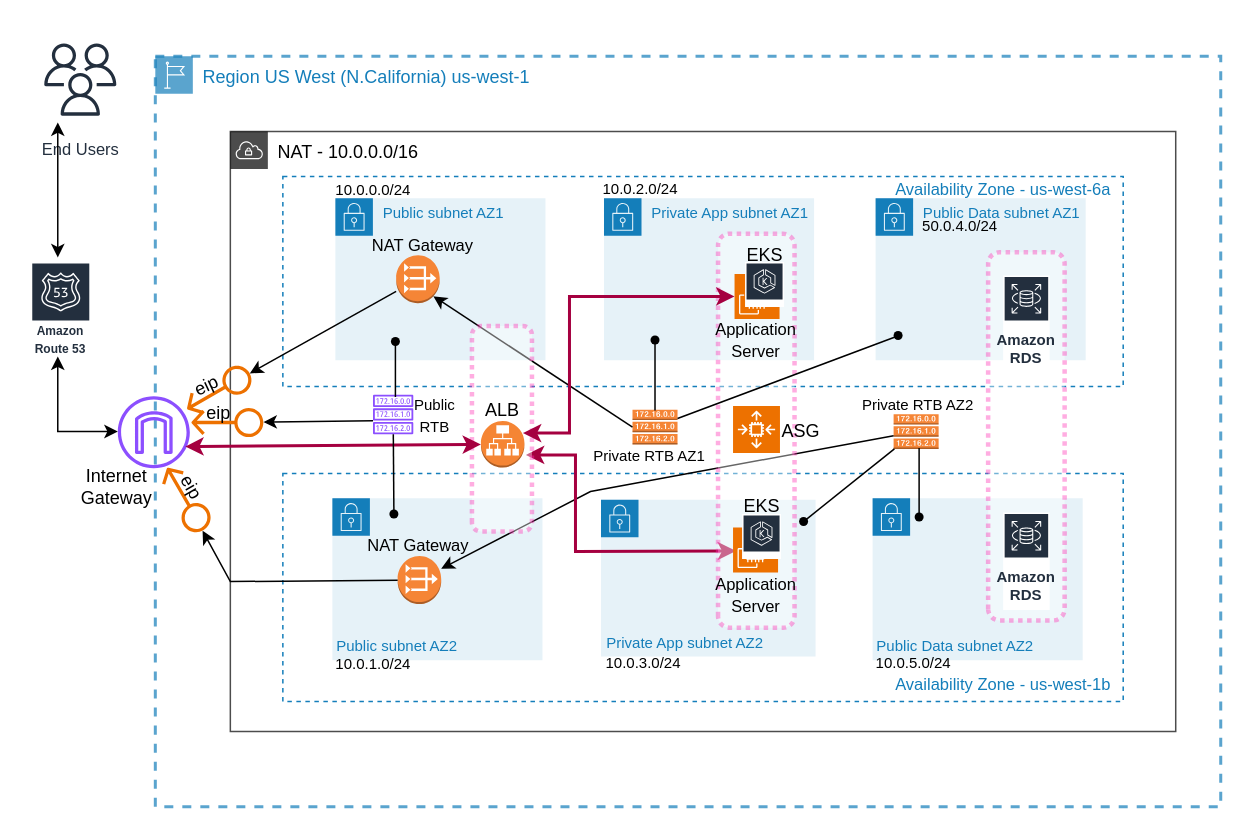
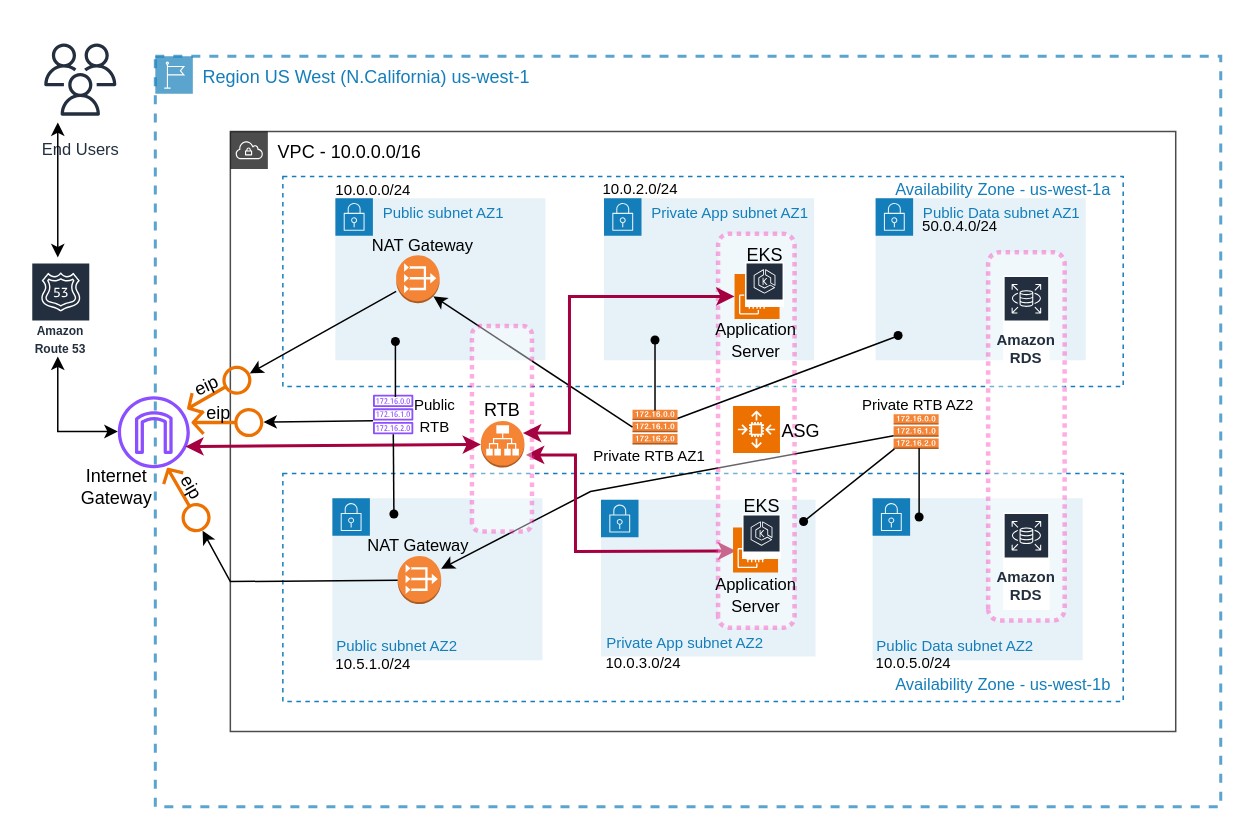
node "NAT - 10.0.0.0/16": label "NAT - 10.0.0.0/16" -> "VPC - 10.0.0.0/16"
node "Availability Zone - us-west-6a": label "Availability Zone - us-west-6a" -> "Availability Zone - us-west-1a"
node "ALB": label "ALB" -> "RTB"
node "10.0.1.0/24": label "10.0.1.0/24" -> "10.5.1.0/24"
